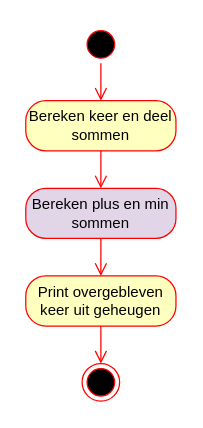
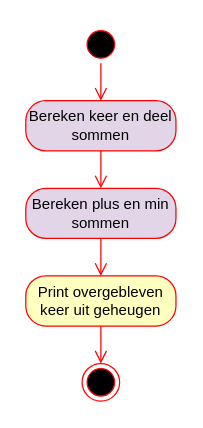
node "Bereken keer en deel sommen": fillcolor #ffffc0 -> #e1d5e7
